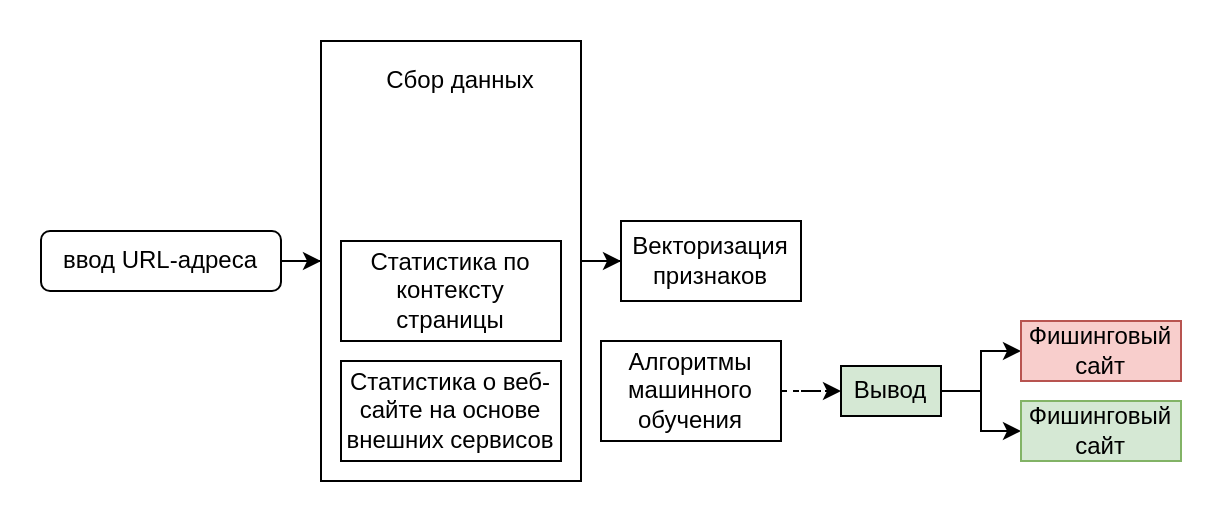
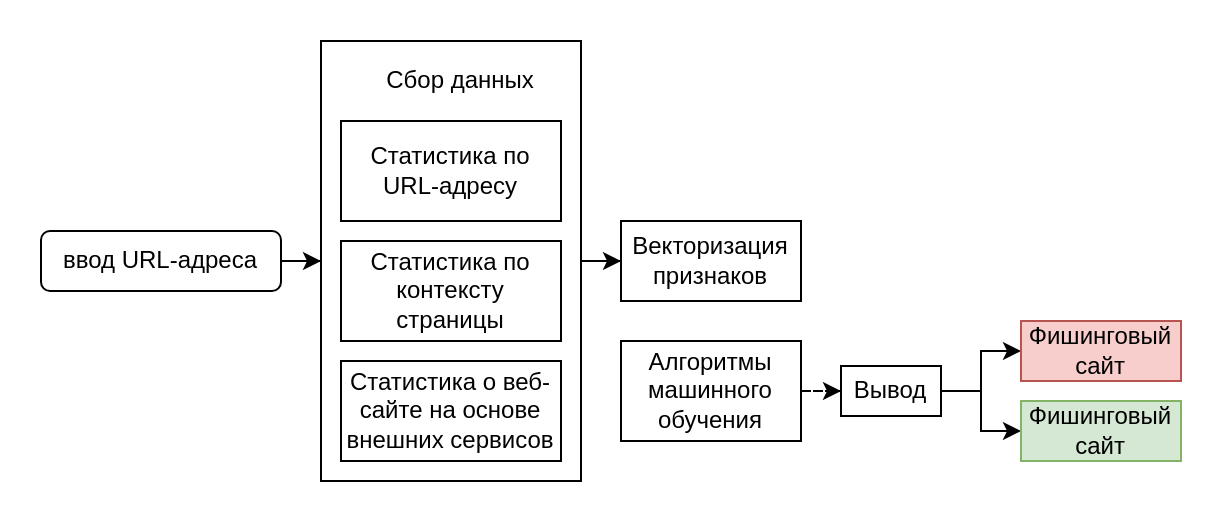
node "Статистика по URL-адресу": added
node "Алгоритмы машинного обучения": moved (691, 391) -> (711, 391)
node "Вывод": fillcolor #d5e8d4 -> #ffffff
